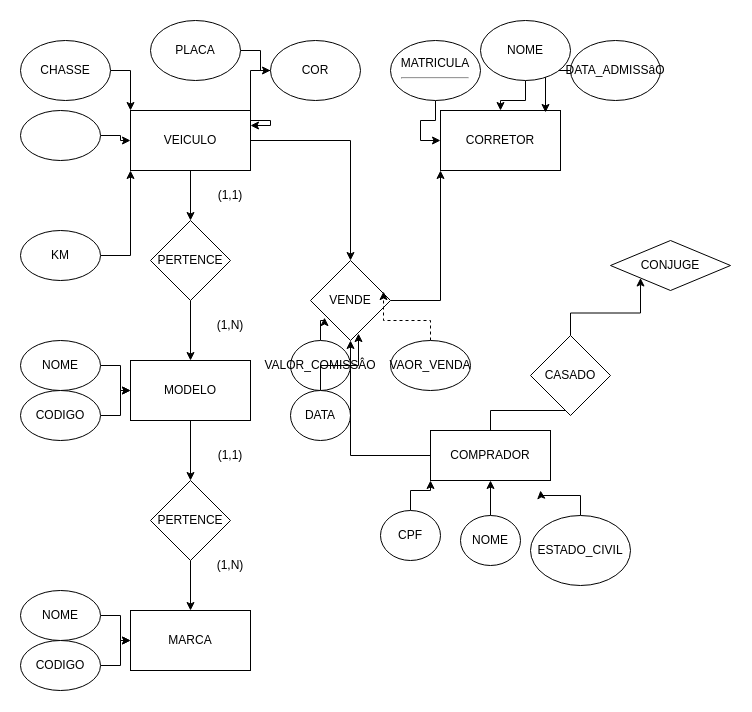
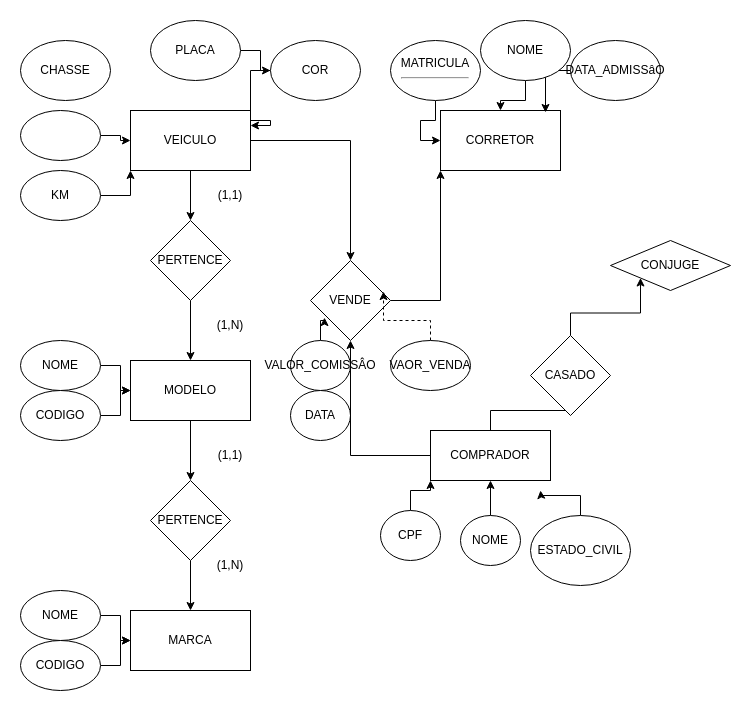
edge "CHASSE" -> "VEICULO": removed
node "KM": moved (61, 256) -> (61, 196)
edge "DATA" -> "VENDE": removed
